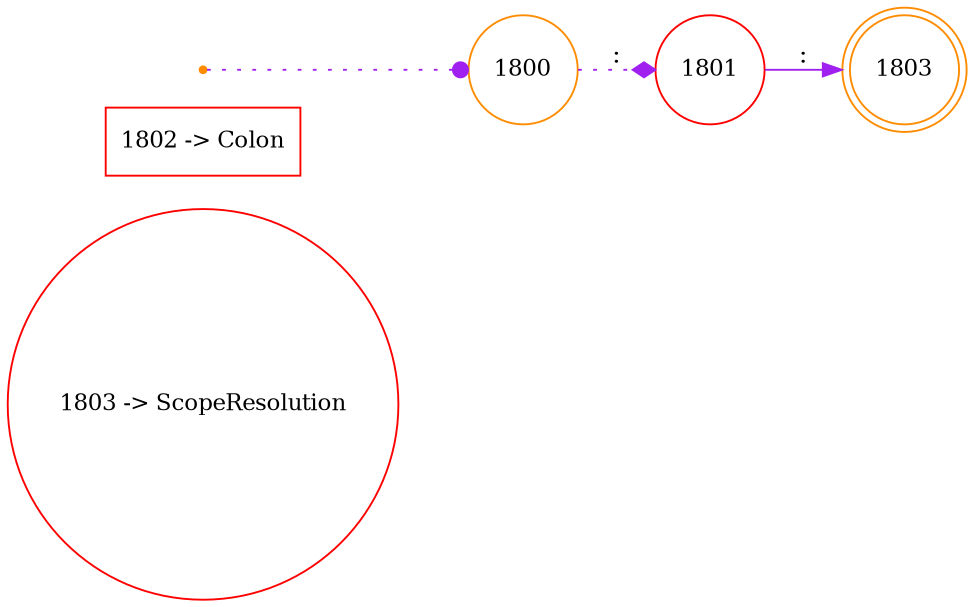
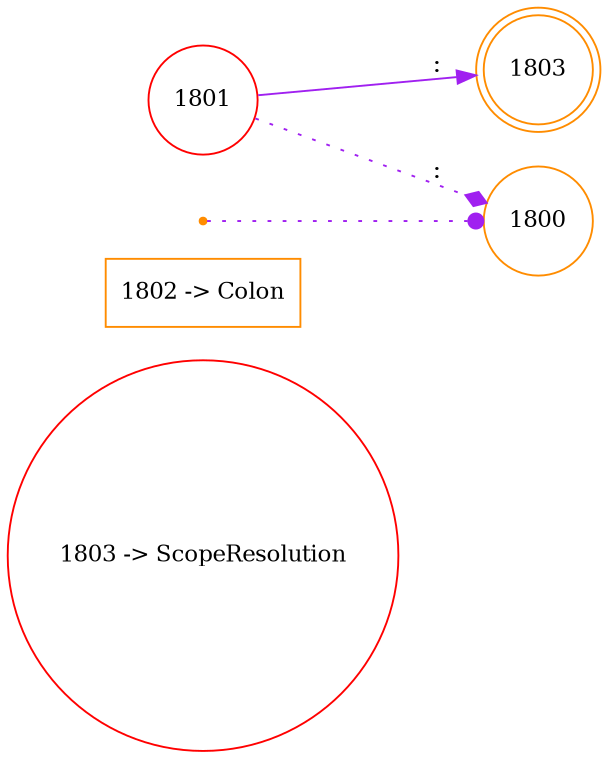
edge "1800" -> "1801": reversed
node "1802 -> Colon": color red -> darkorange
